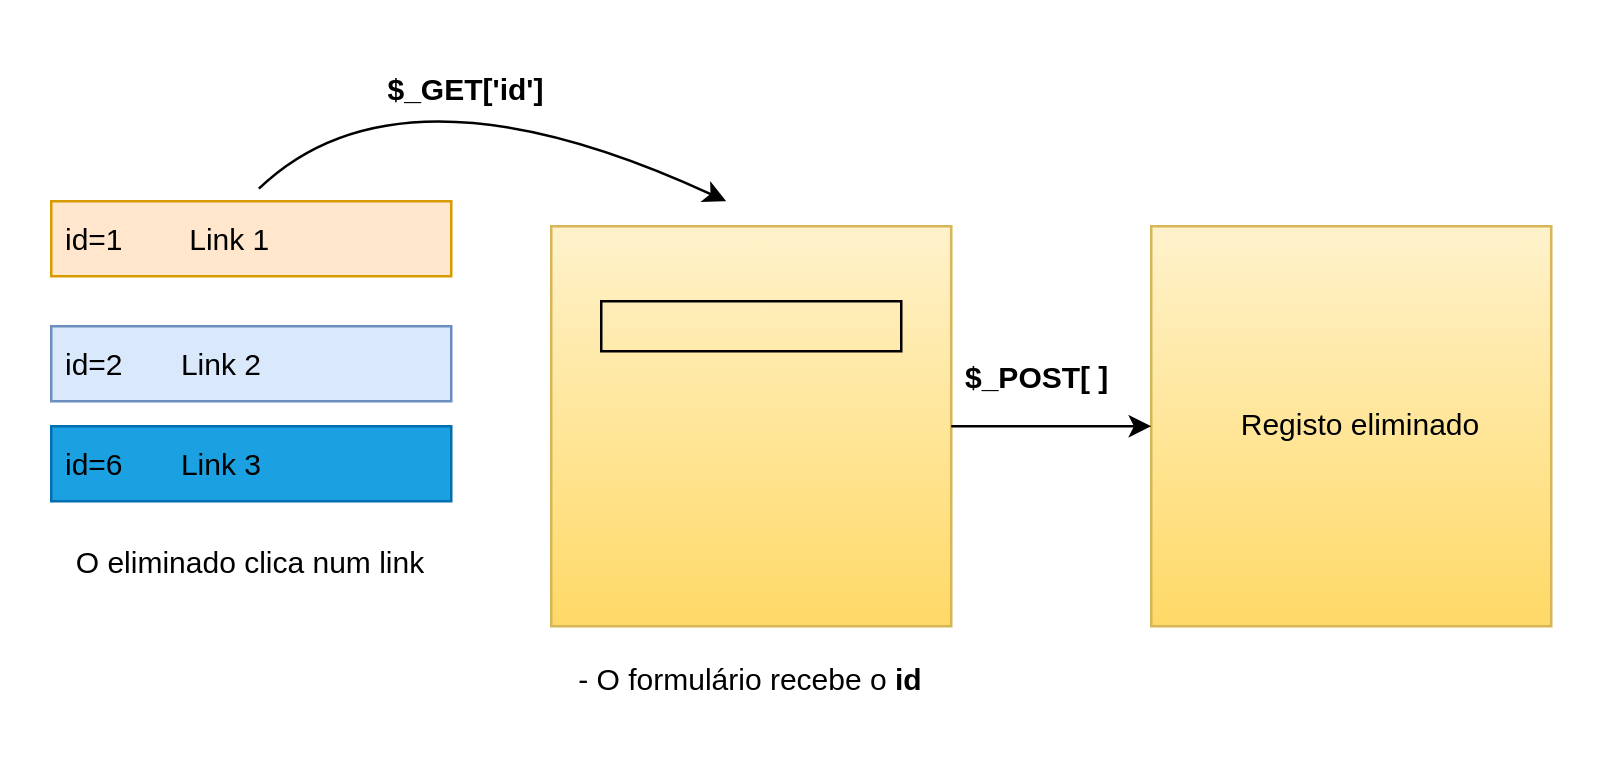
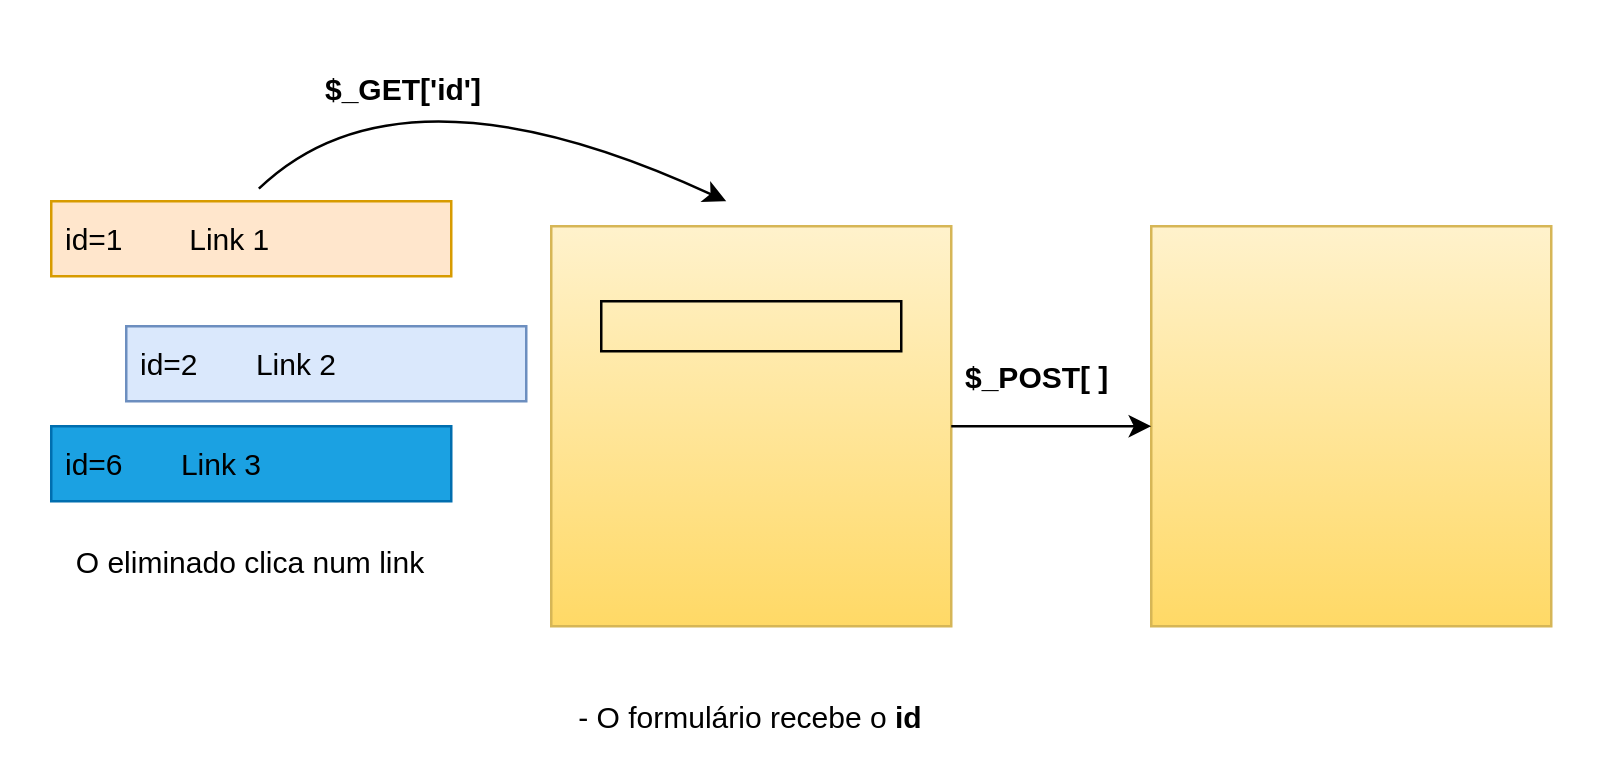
node "$_GET['id']": moved (474, 89) -> (411, 89)
node "id=2 Link 2": moved (251, 364) -> (326, 364)
node "Registo eliminado": removed
node "- O formulário recebe o id": moved (751, 680) -> (751, 718)
